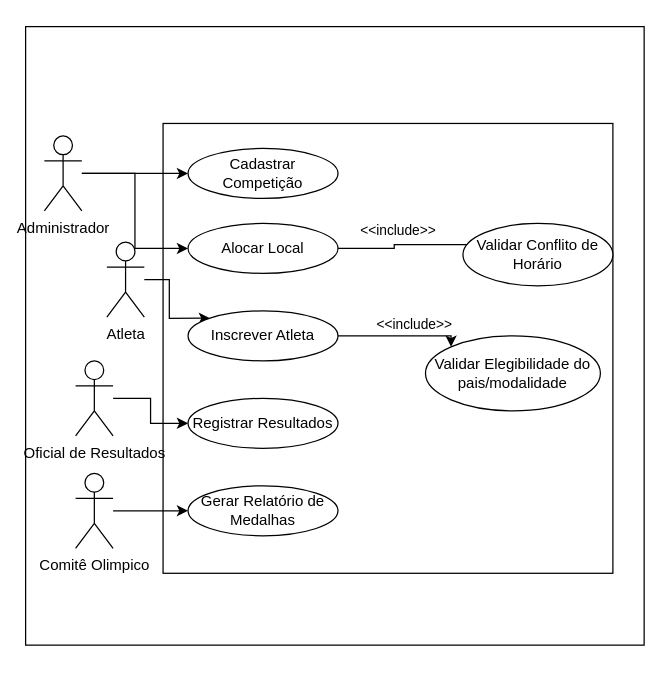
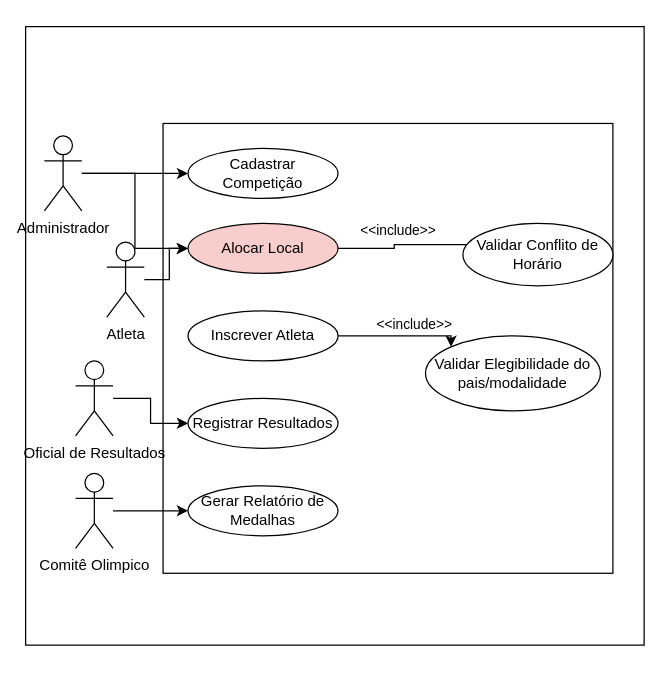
node "Alocar Local": fillcolor #ffffff -> #f8cecc
edge "Atleta" -> "Inscrever Atleta": now "Atleta" -> "Alocar Local"
